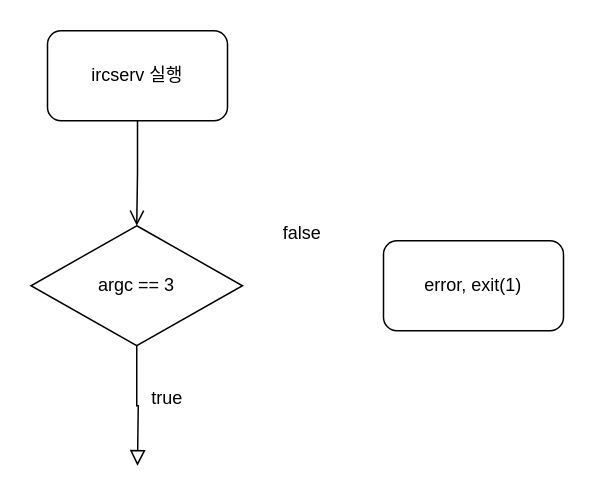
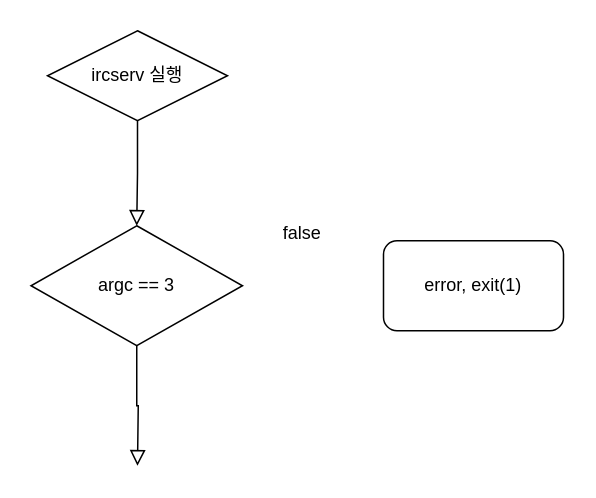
node "ircserv 실행": shape rounded rectangle -> diamond
edge "ircserv 실행" -> "argc == 3": arrowhead open -> block
node "true": removed
